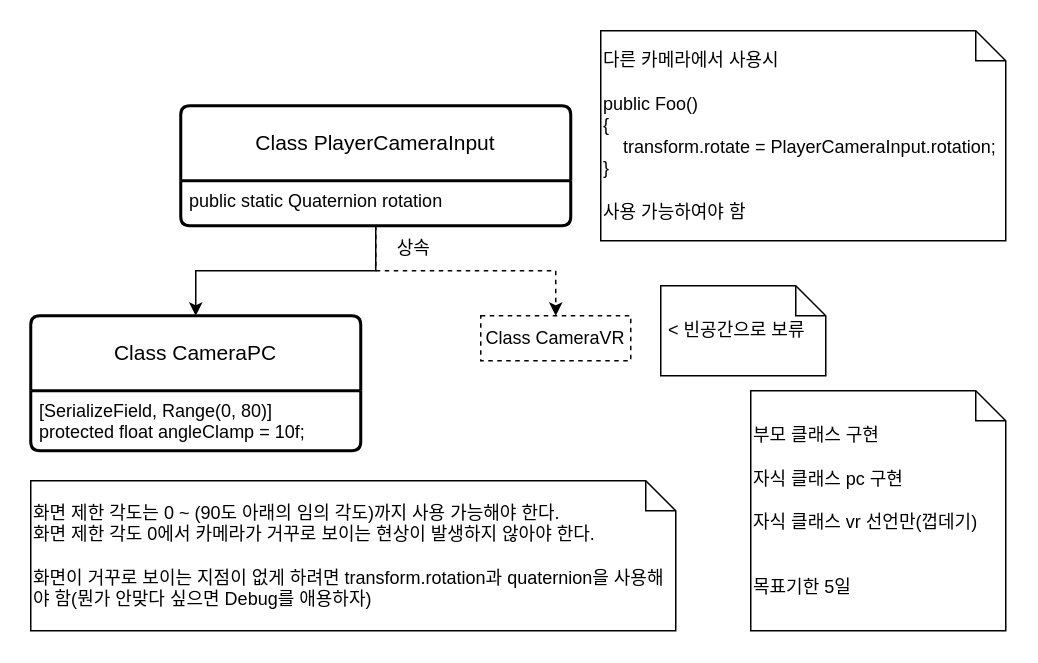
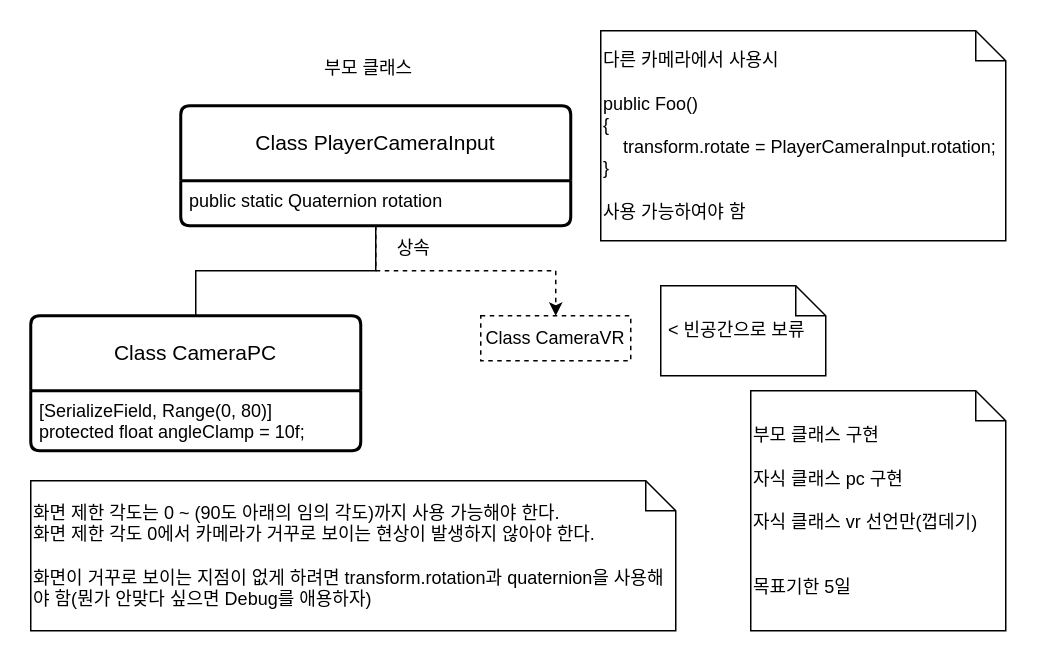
node "부모 클래스": added
edge "public static Quaternion rotation" -> "Class CameraPC": arrowhead classic -> none
